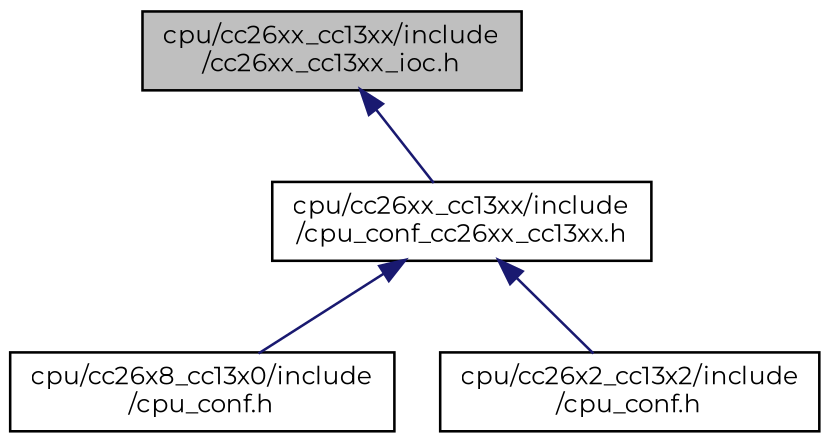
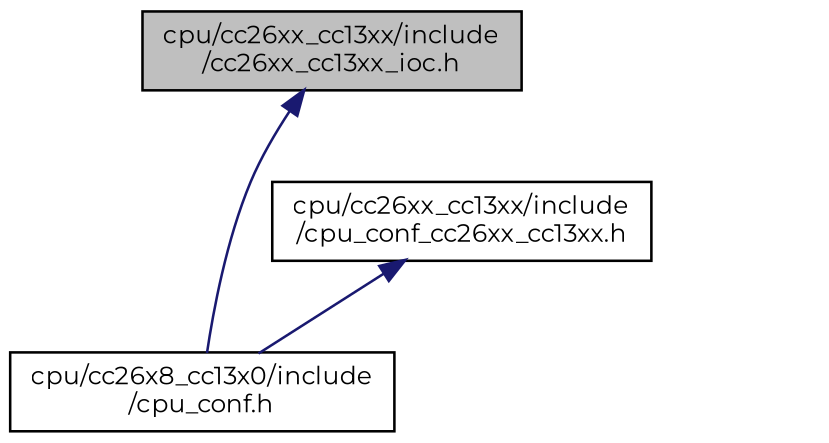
edge "cpu/cc26xx_cc13xx/include /cpu_conf_cc26xx_cc13xx.h" -> "cpu/cc26xx_cc13xx/include /cc26xx_cc13xx_ioc.h": now "cpu/cc26x8_cc13x0/include /cpu_conf.h" -> "cpu/cc26xx_cc13xx/include /cc26xx_cc13xx_ioc.h"
node "cpu/cc26x2_cc13x2/include /cpu_conf.h": removed
